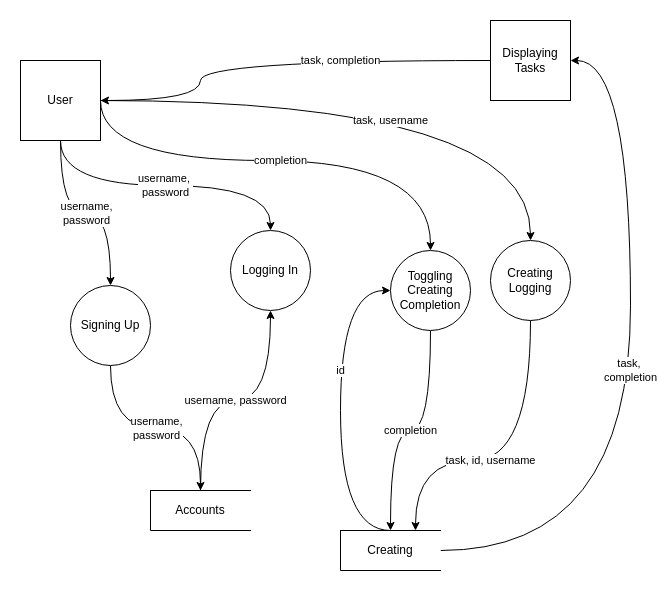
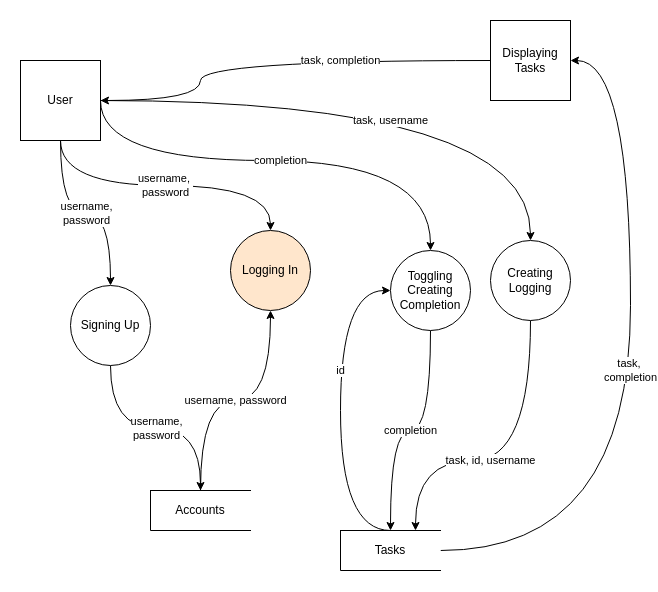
node "Logging In": fillcolor #ffffff -> #ffe6cc
node "Creating": label "Creating" -> "Tasks"
